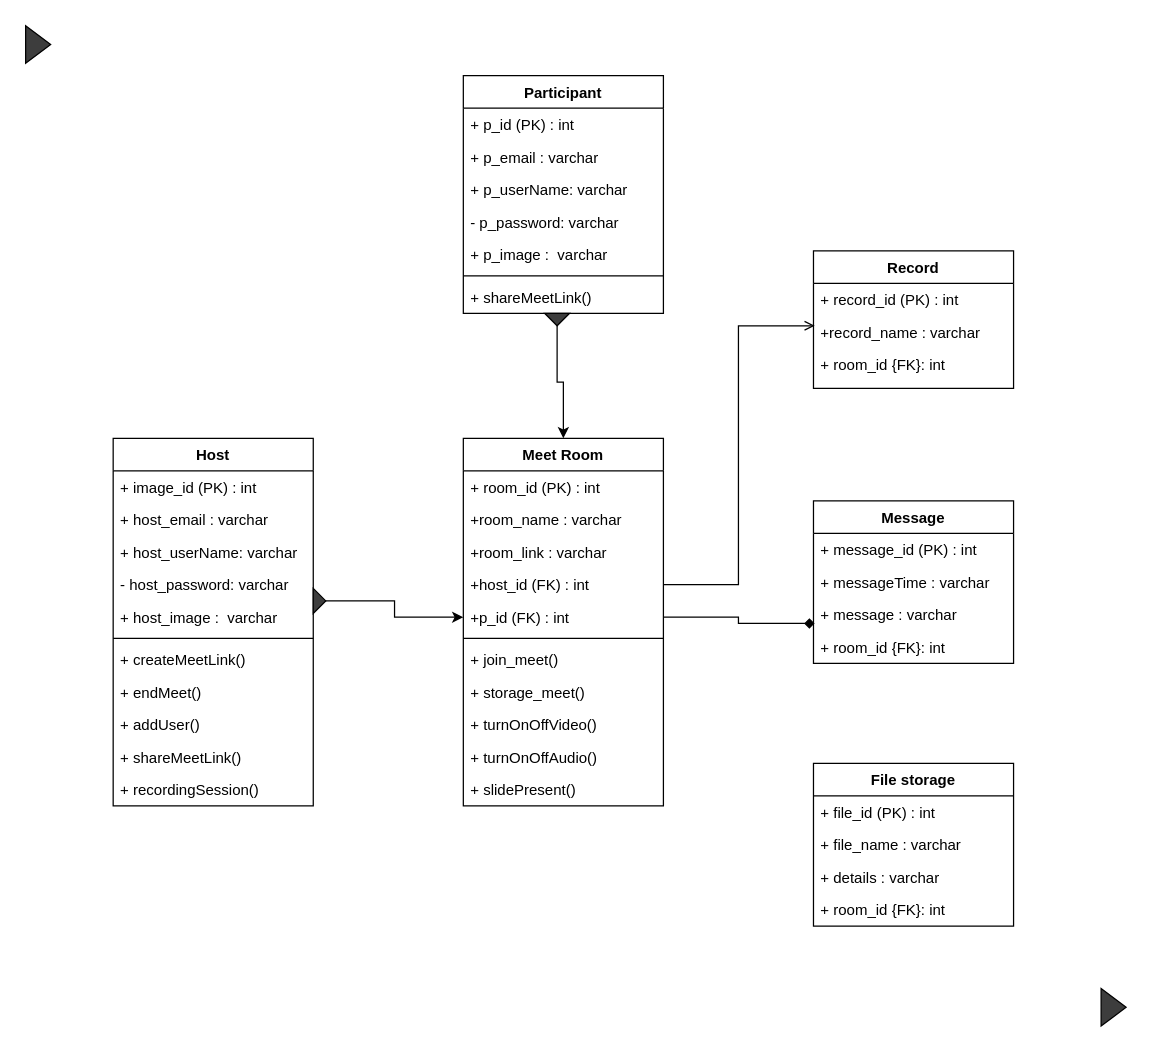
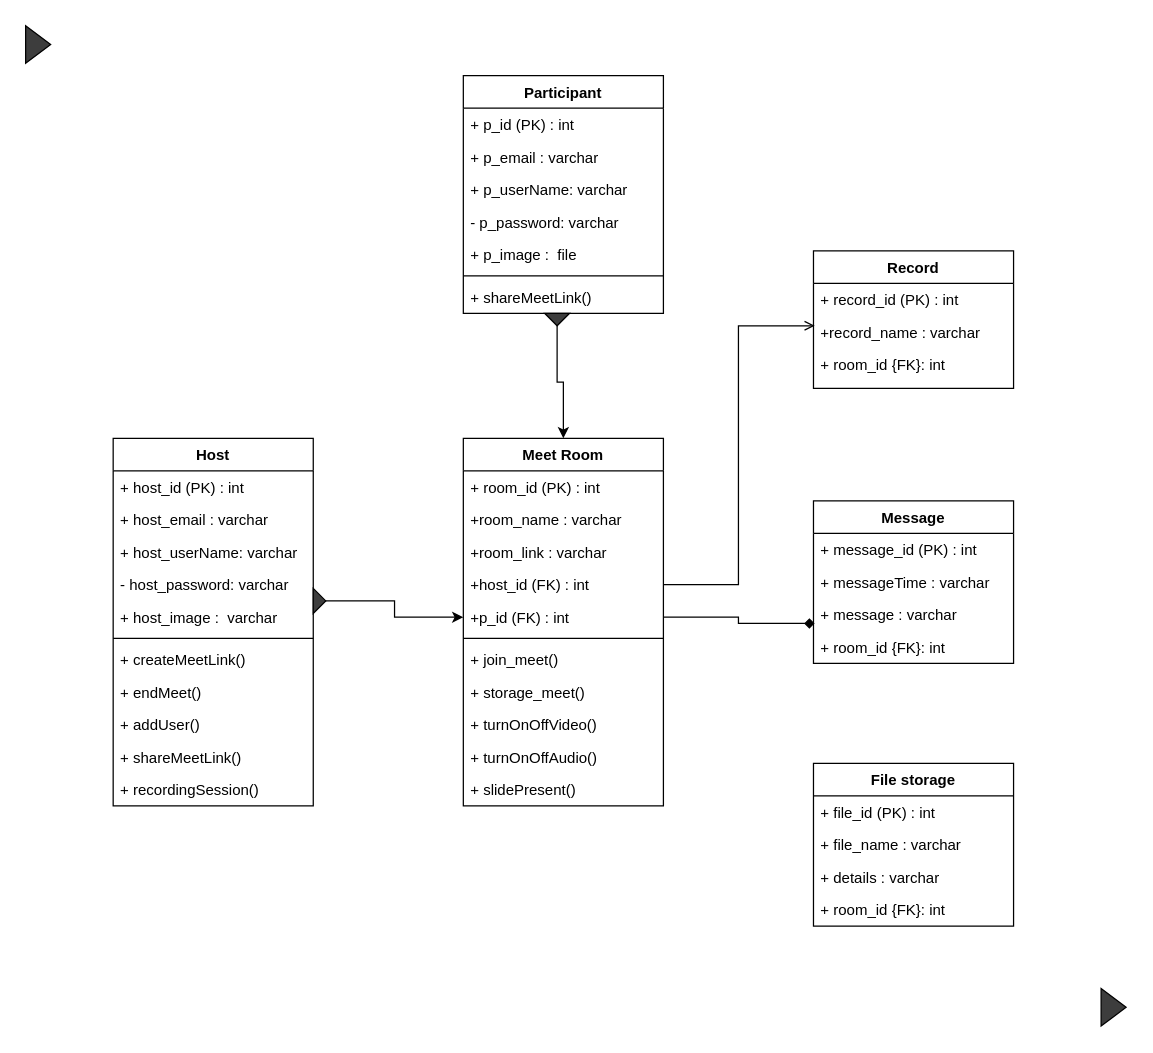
node "+ p_image : varchar": label "+ p_image : varchar" -> "+ p_image : file"
node "+ image_id (PK) : int": label "+ image_id (PK) : int" -> "+ host_id (PK) : int"
